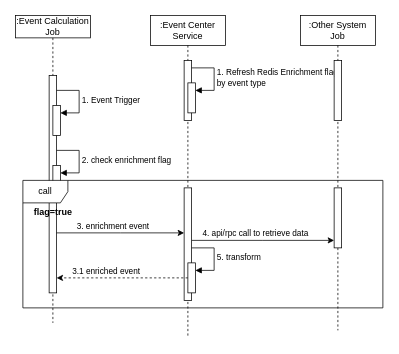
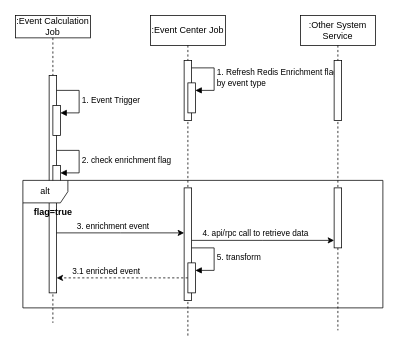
node ":Event Center Service": label ":Event Center Service" -> ":Event Center Job"
node ":Other System Job": label ":Other System Job" -> ":Other System Service"
node "call": label "call" -> "alt"
